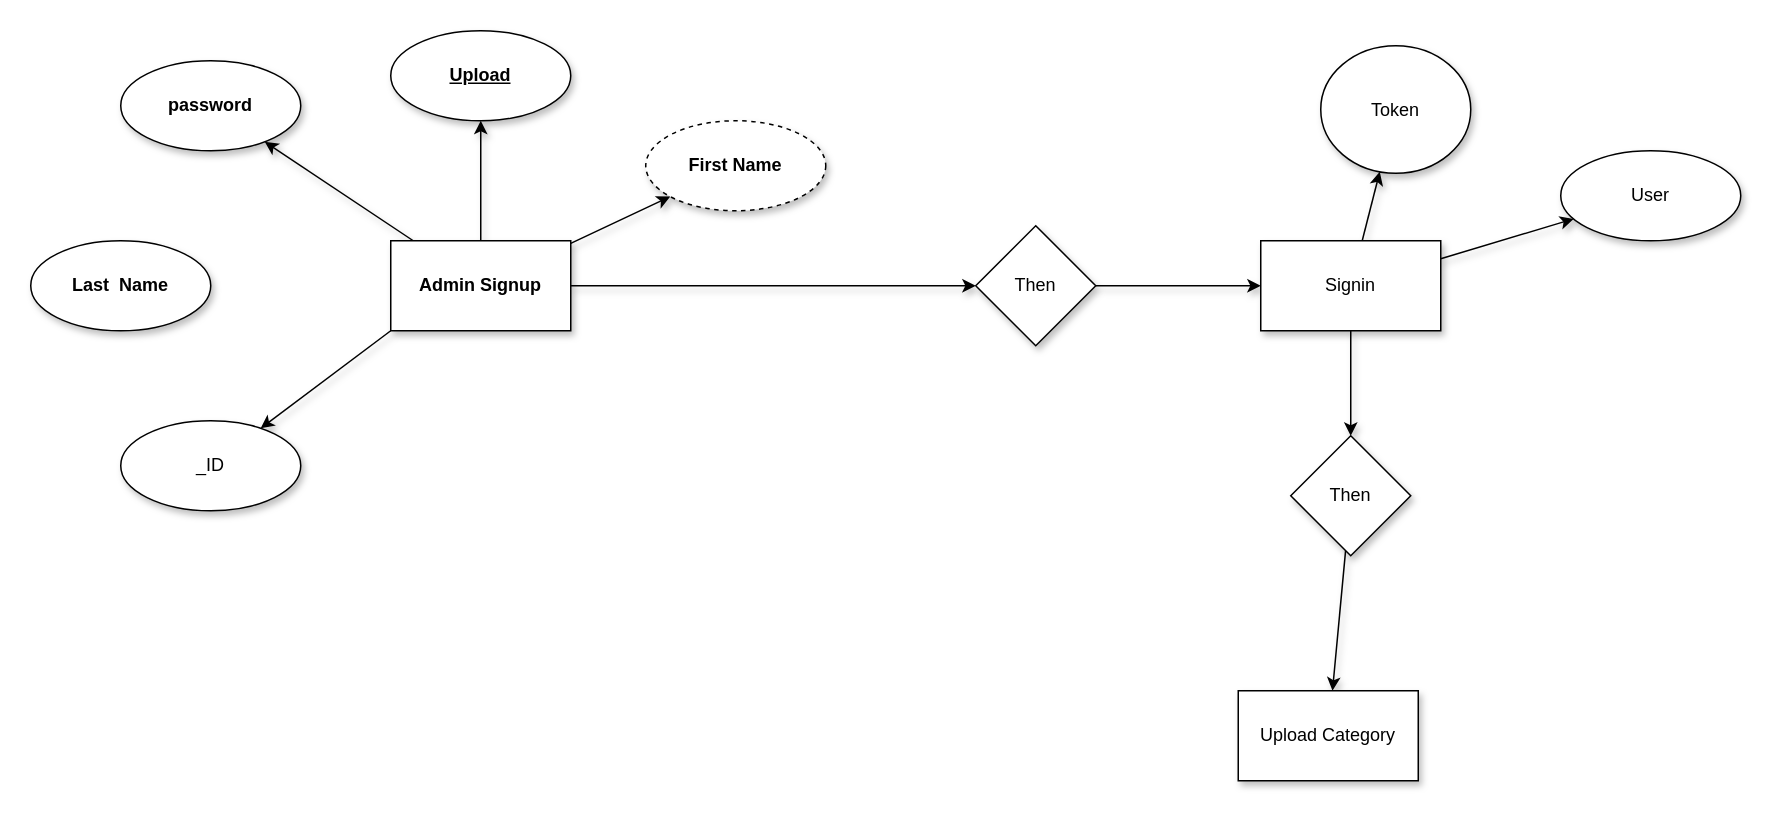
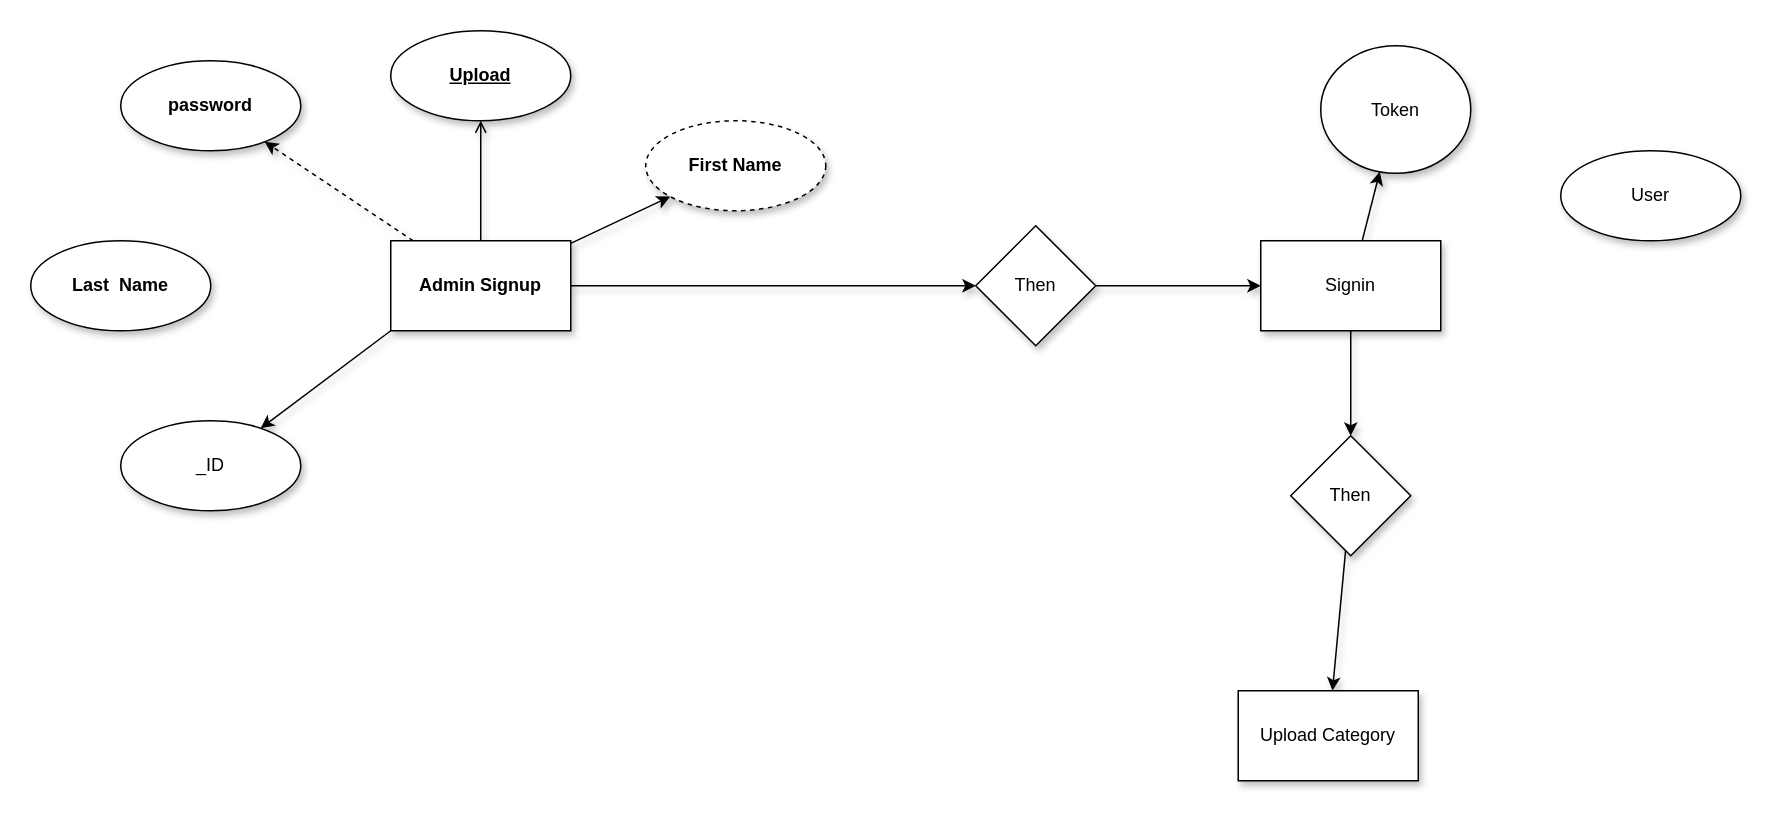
edge "Admin Signup" -> "Upload": arrowhead classic -> open
edge "Admin Signup" -> "password": style solid -> dashed
edge "Signin" -> "User": removed
